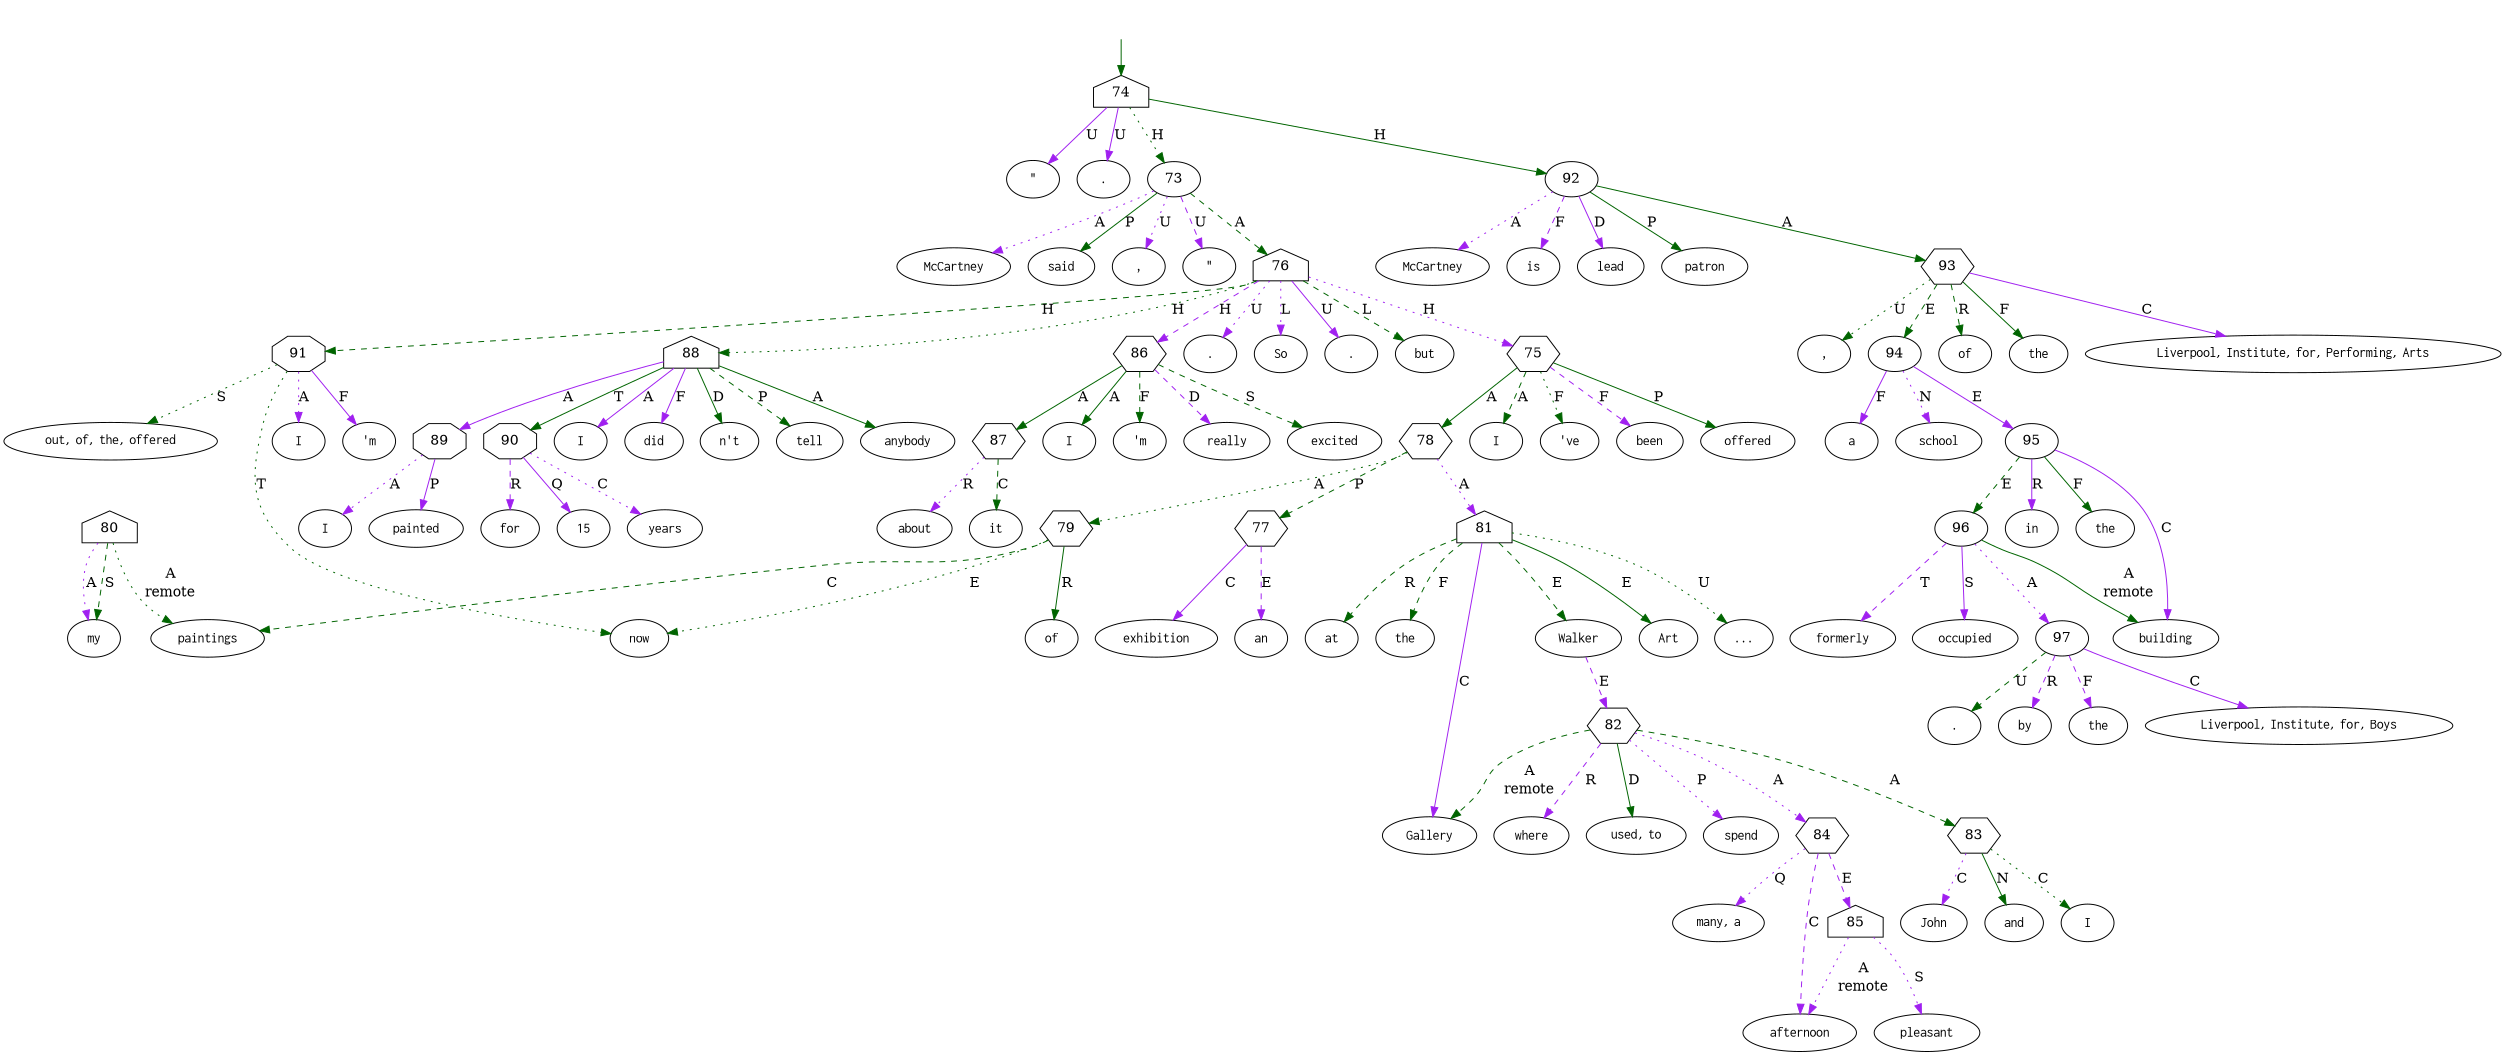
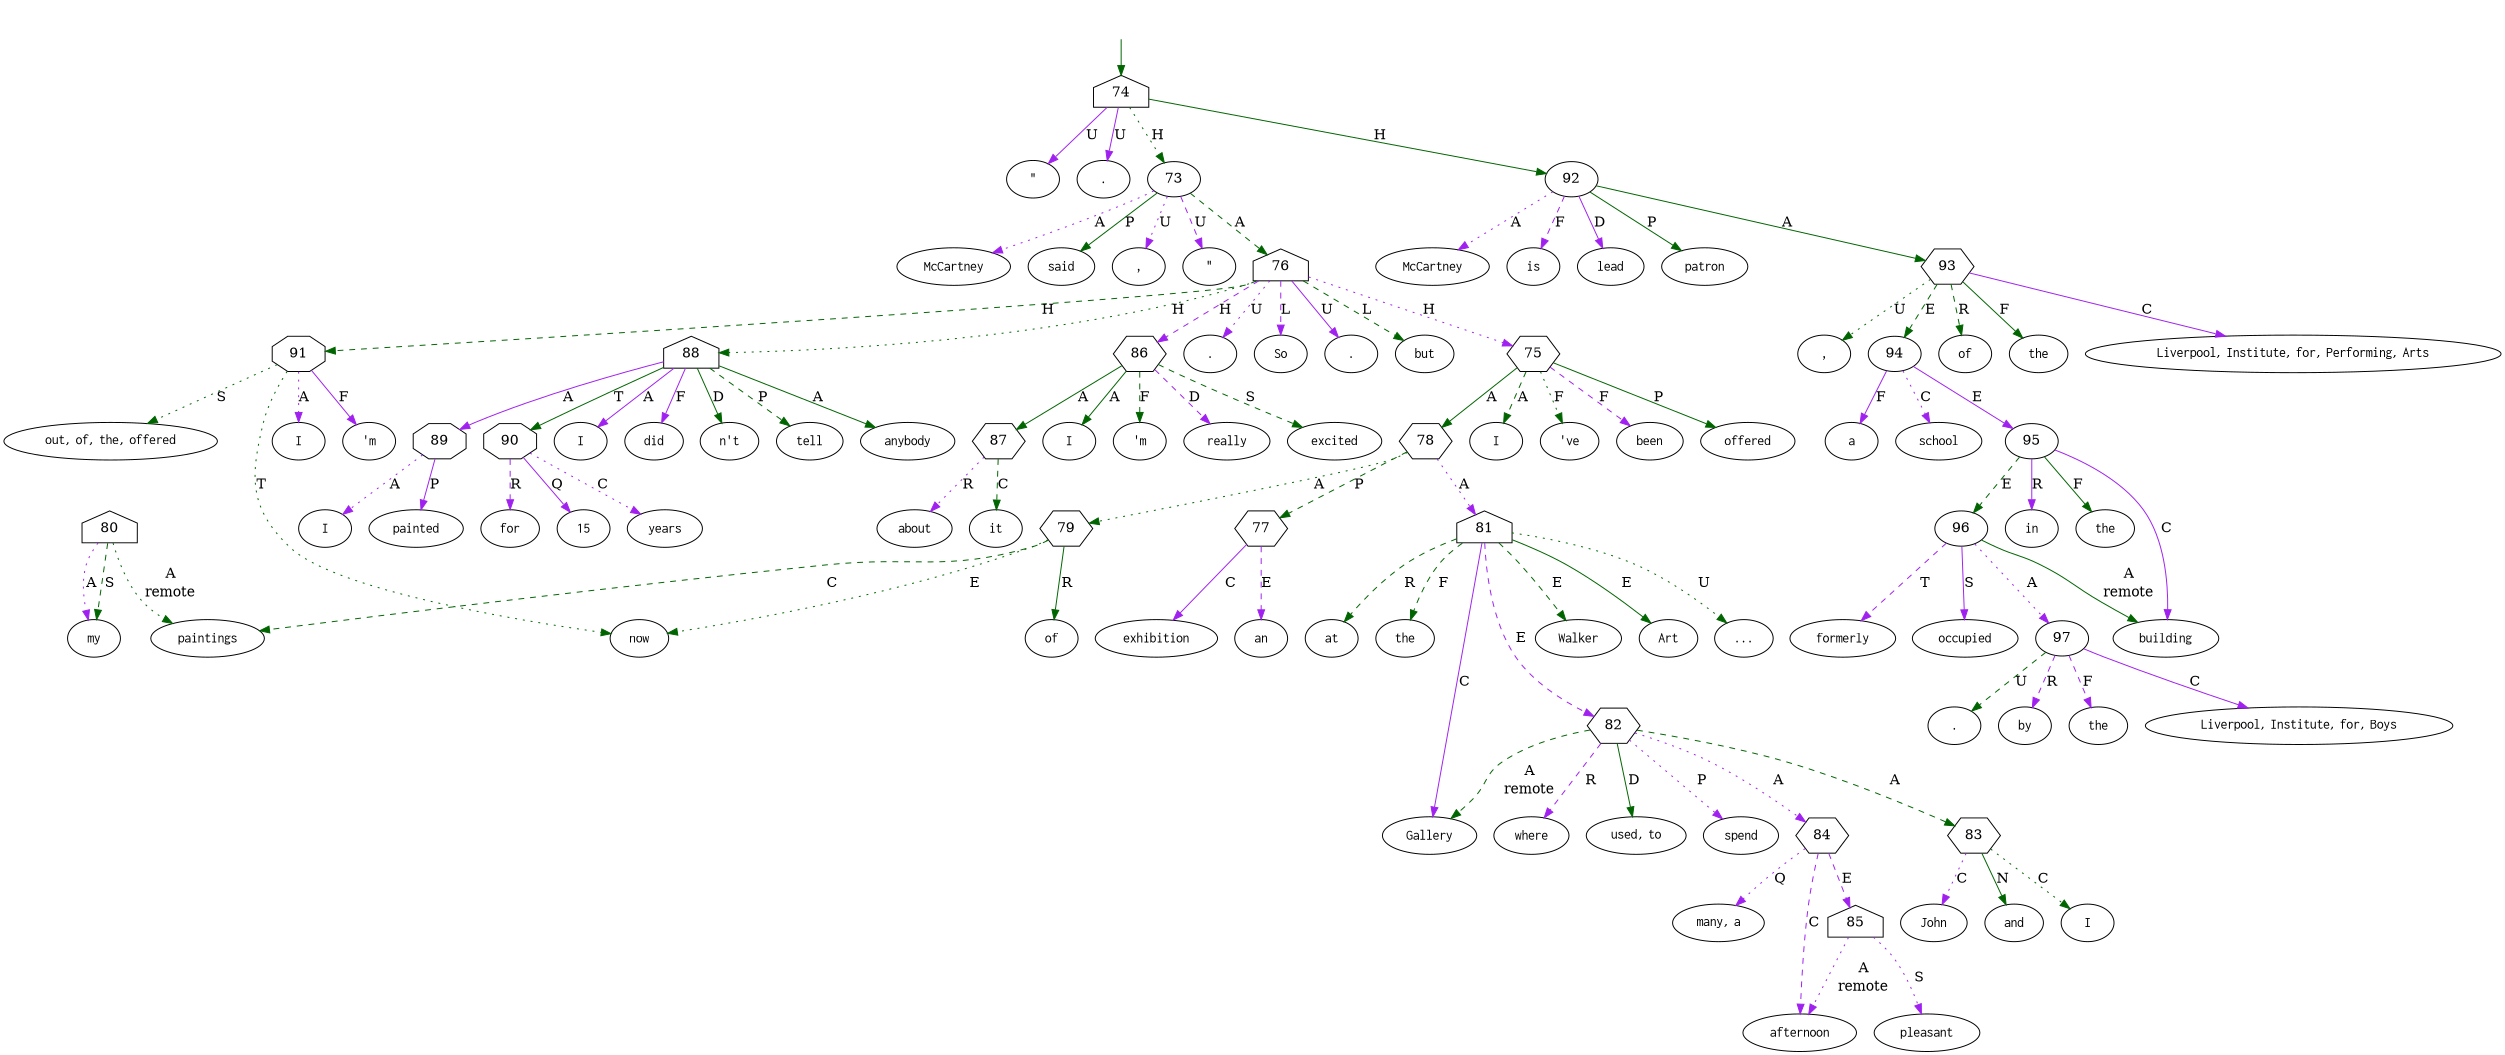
edge "76" -> "So": style dotted -> dashed
edge "94" -> "school": label "N" -> "C"
edge "Walker" -> "82": now "81" -> "82"
